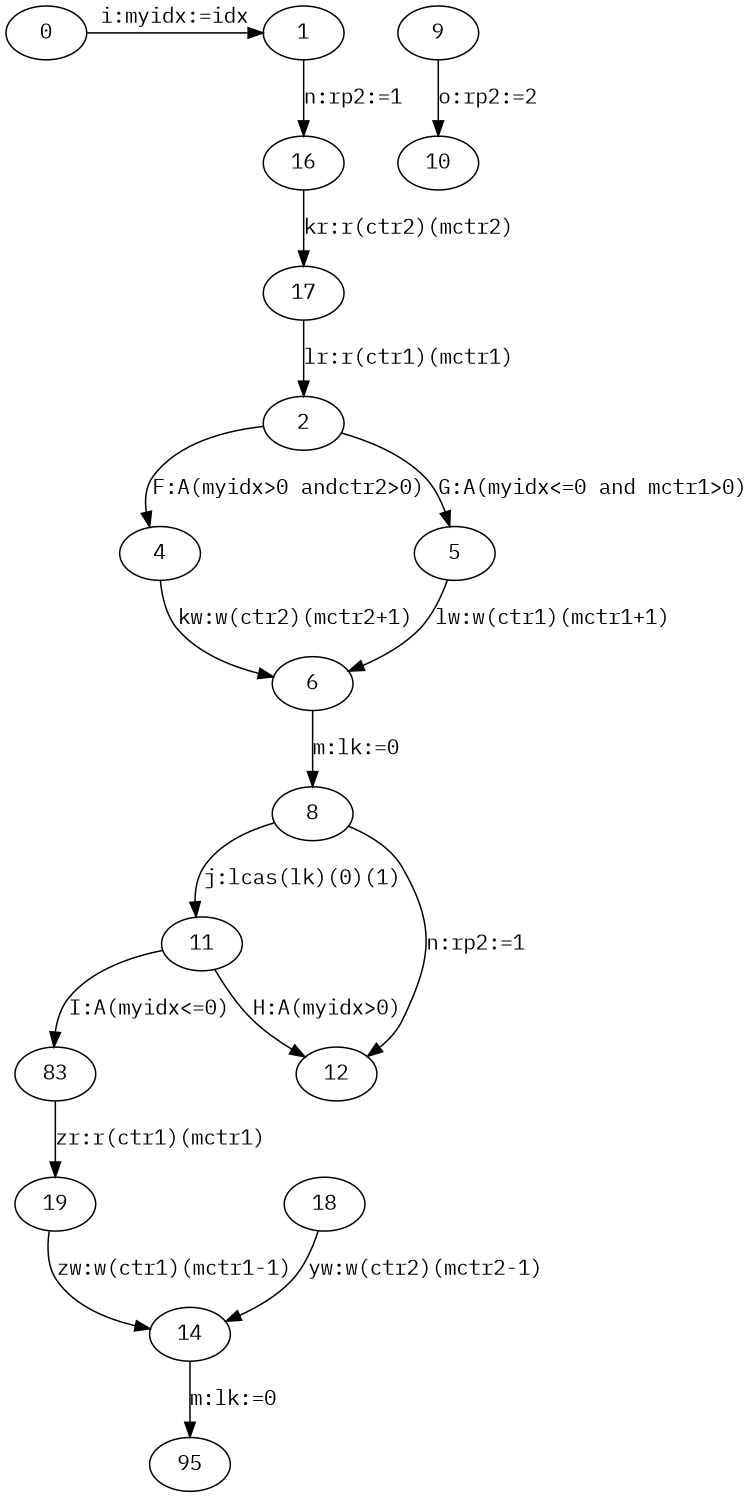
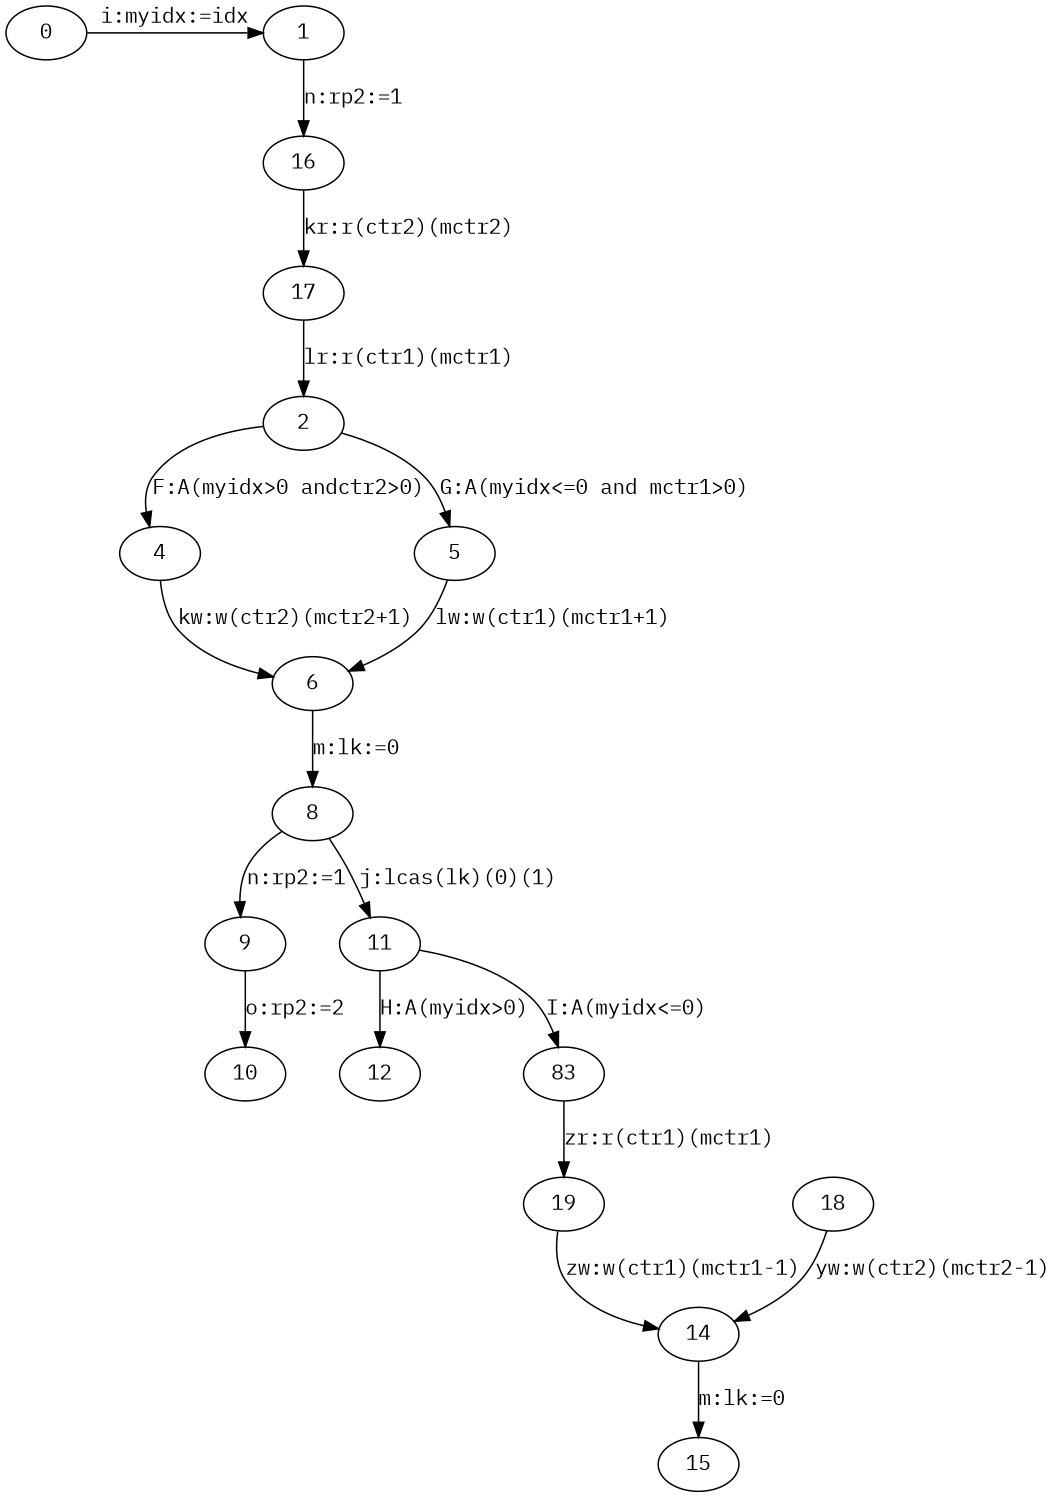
edge "8" -> "12": now "8" -> "9"
node "95": label "95" -> "15"
